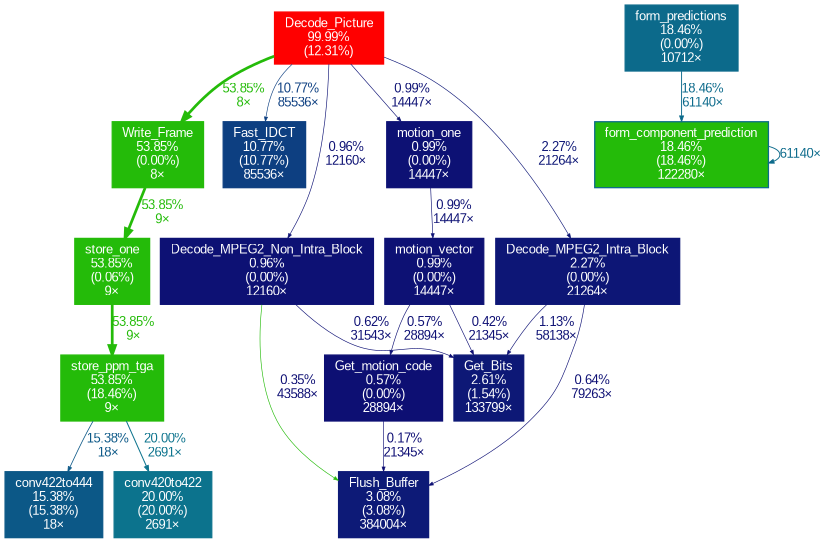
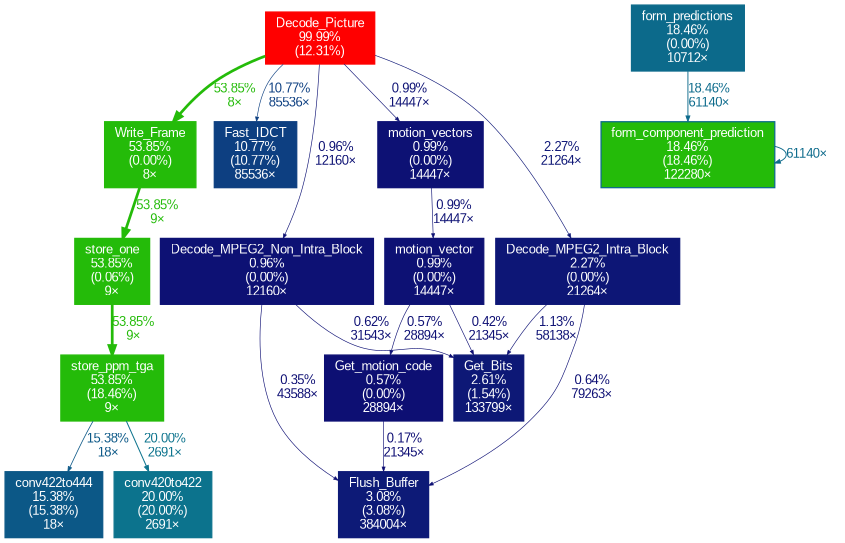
node "motion_one 0.99% (0.00%) 14447×": label "motion_one 0.99% (0.00%) 14447×" -> "motion_vectors 0.99% (0.00%) 14447×"
edge "Decode_MPEG2_Non_Intra_Block 0.96% (0.00%) 12160×" -> "Flush_Buffer 3.08% (3.08%) 384004×": color #24bb09 -> #0d0e73
